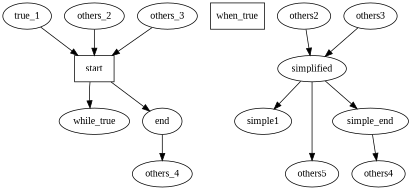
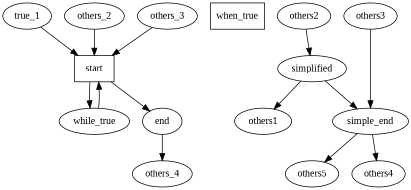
edge "others3" -> "simplified": now "others3" -> "simple_end"
edge "while_true" -> "start": added
edge "simplified" -> "others5": now "simple_end" -> "others5"
node "simple1": label "simple1" -> "others1"
